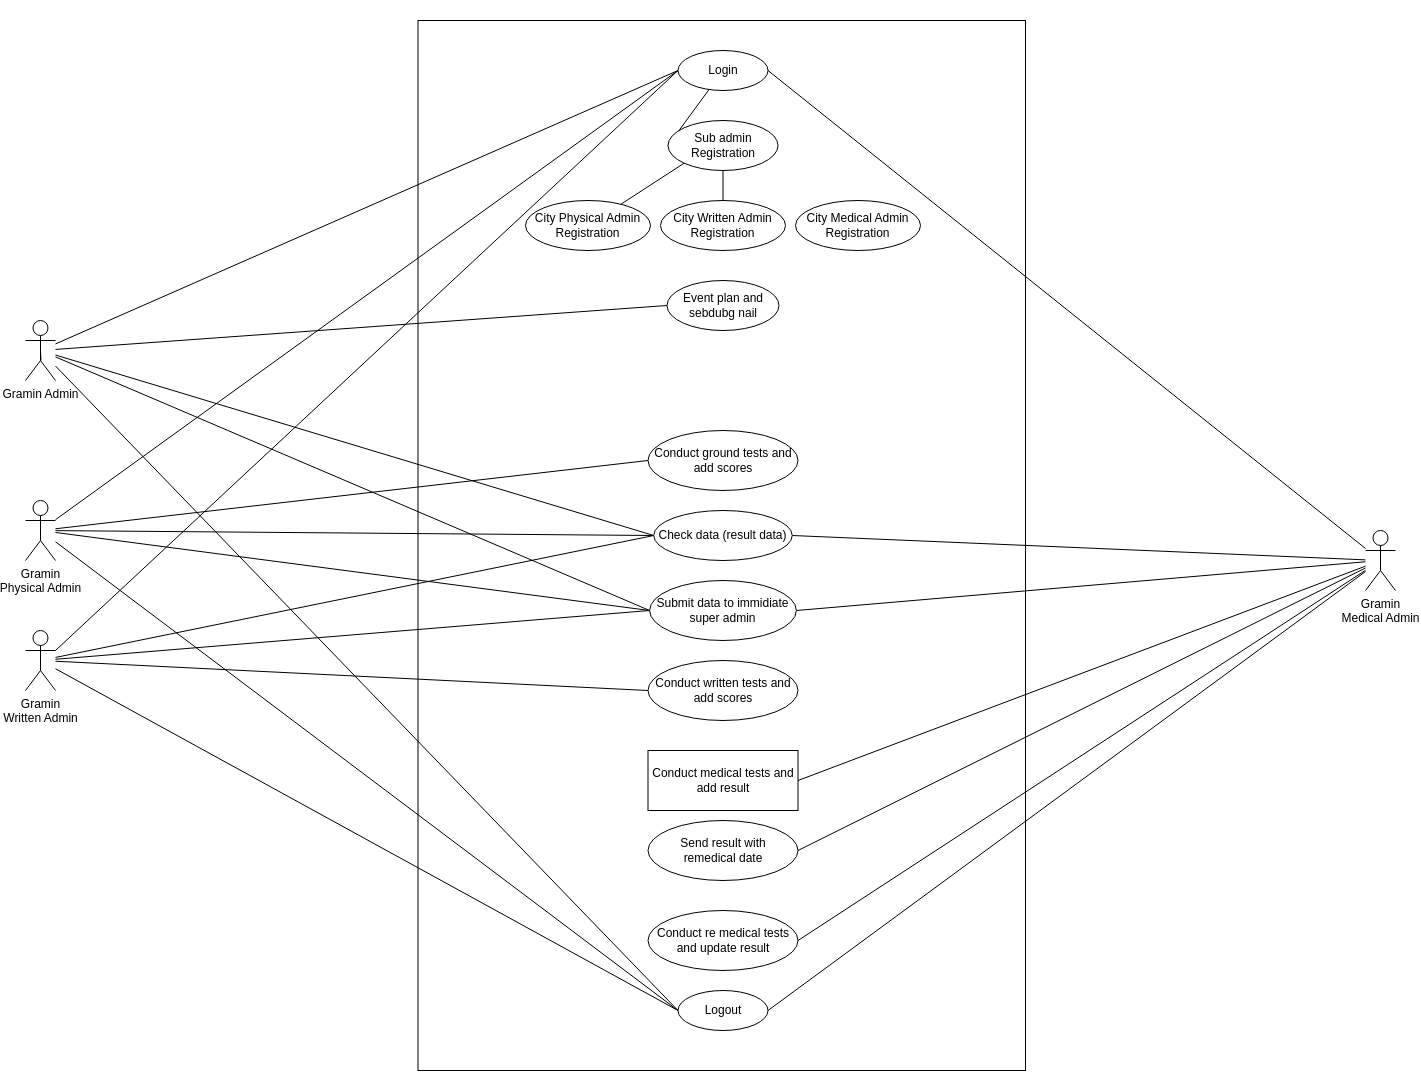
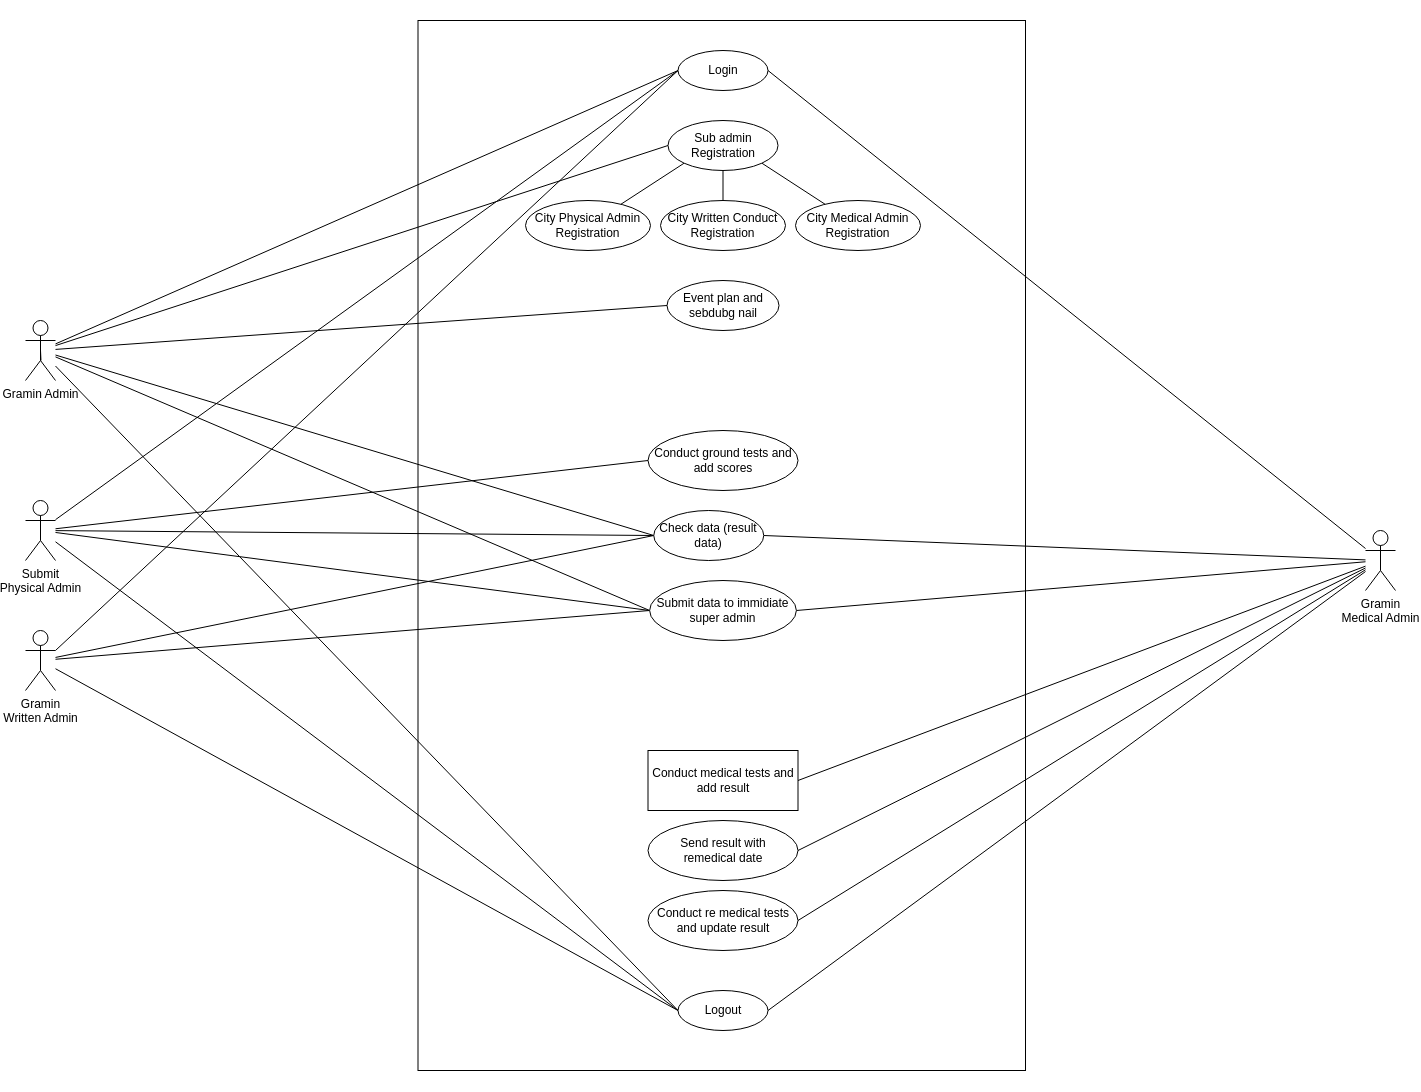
edge "Login" -- "Sub admin Registration": now "Gramin Admin" -- "Sub admin Registration"
edge "Sub admin Registration" -- "City Medical Admin Registration": added
node "City Written Admin Registration": label "City Written Admin Registration" -> "City Written Conduct Registration"
node "Check data (result data)": size 139x50 -> 110x50
node "Gramin Physical Admin": label "Gramin Physical Admin" -> "Submit Physical Admin"
edge "Gramin Written Admin" -- "Conduct written tests and add scores": removed
node "Conduct written tests and add scores": removed
node "Conduct re medical tests and update result": moved (723, 941) -> (723, 921)
